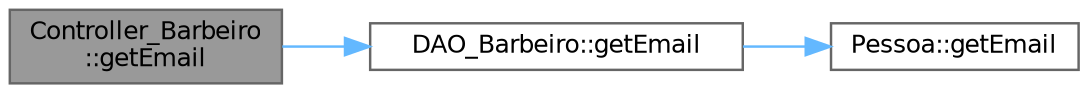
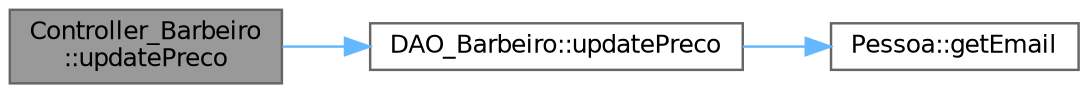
node "Controller_Barbeiro ::getEmail": label "Controller_Barbeiro ::getEmail" -> "Controller_Barbeiro ::updatePreco"
node "DAO_Barbeiro::getEmail": label "DAO_Barbeiro::getEmail" -> "DAO_Barbeiro::updatePreco"
